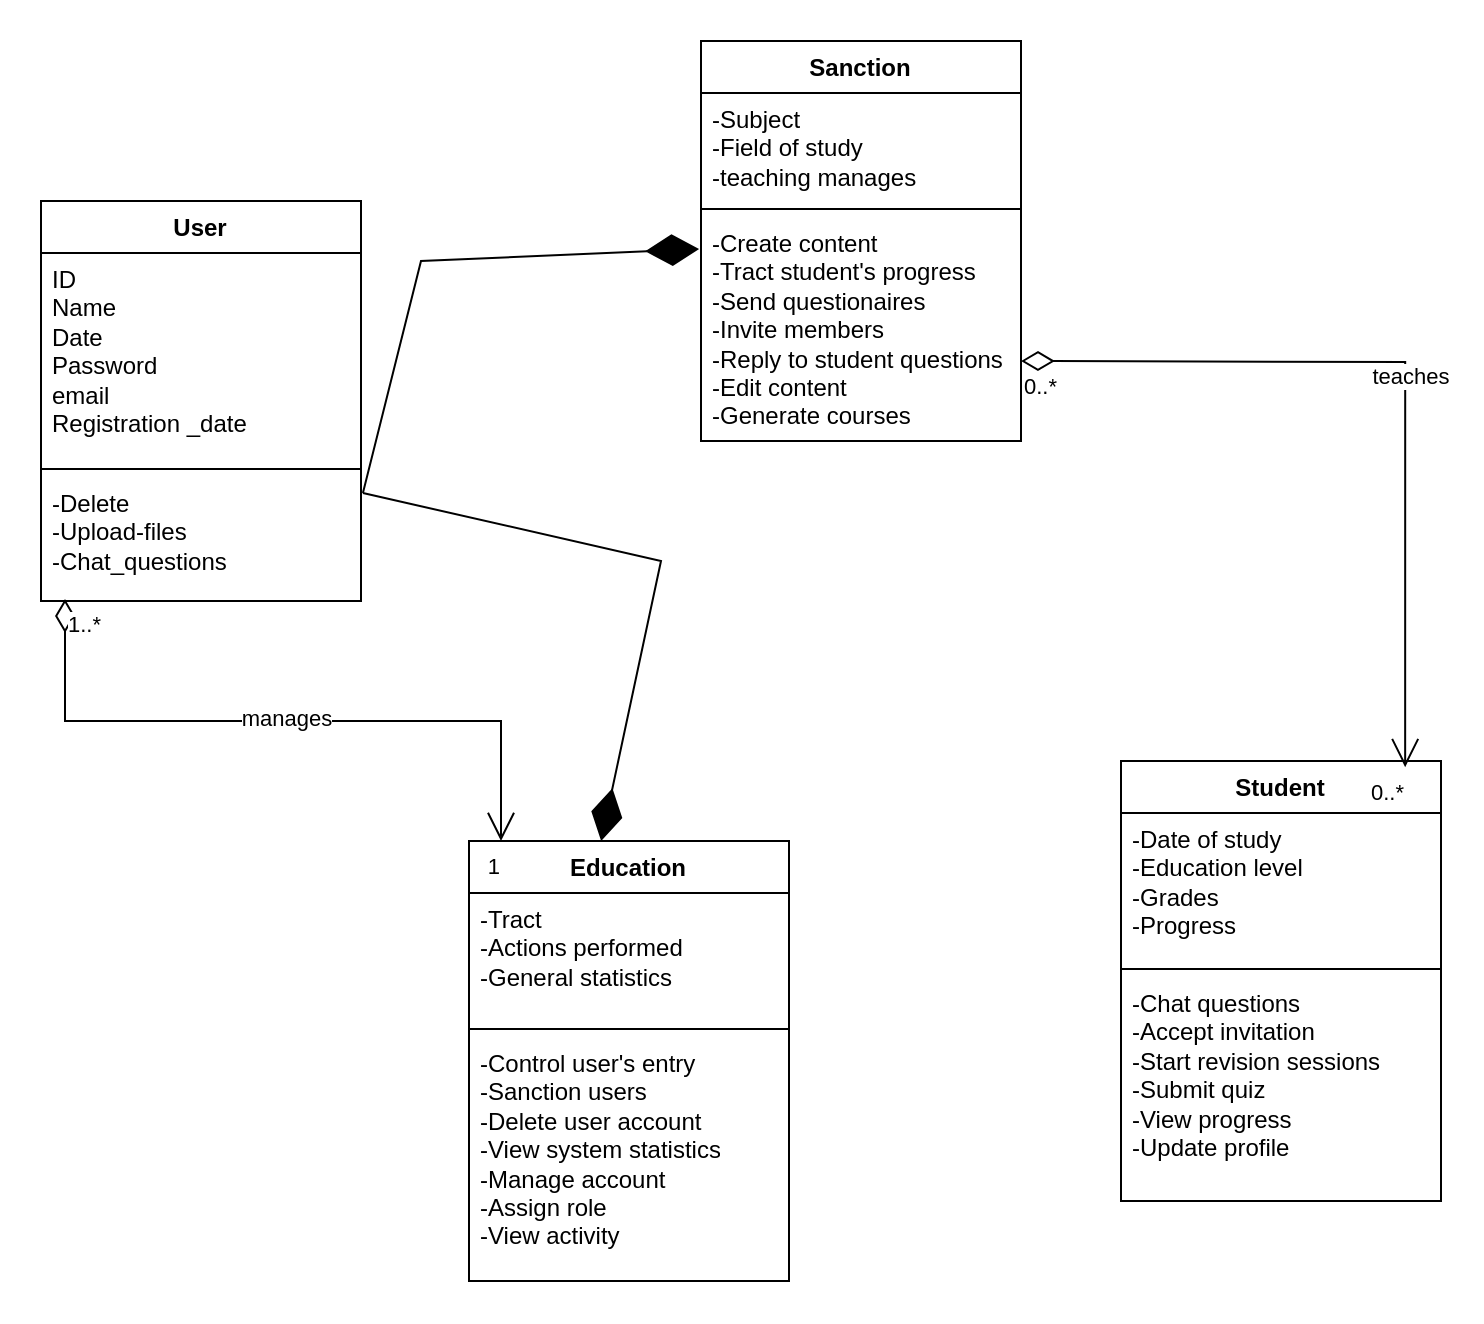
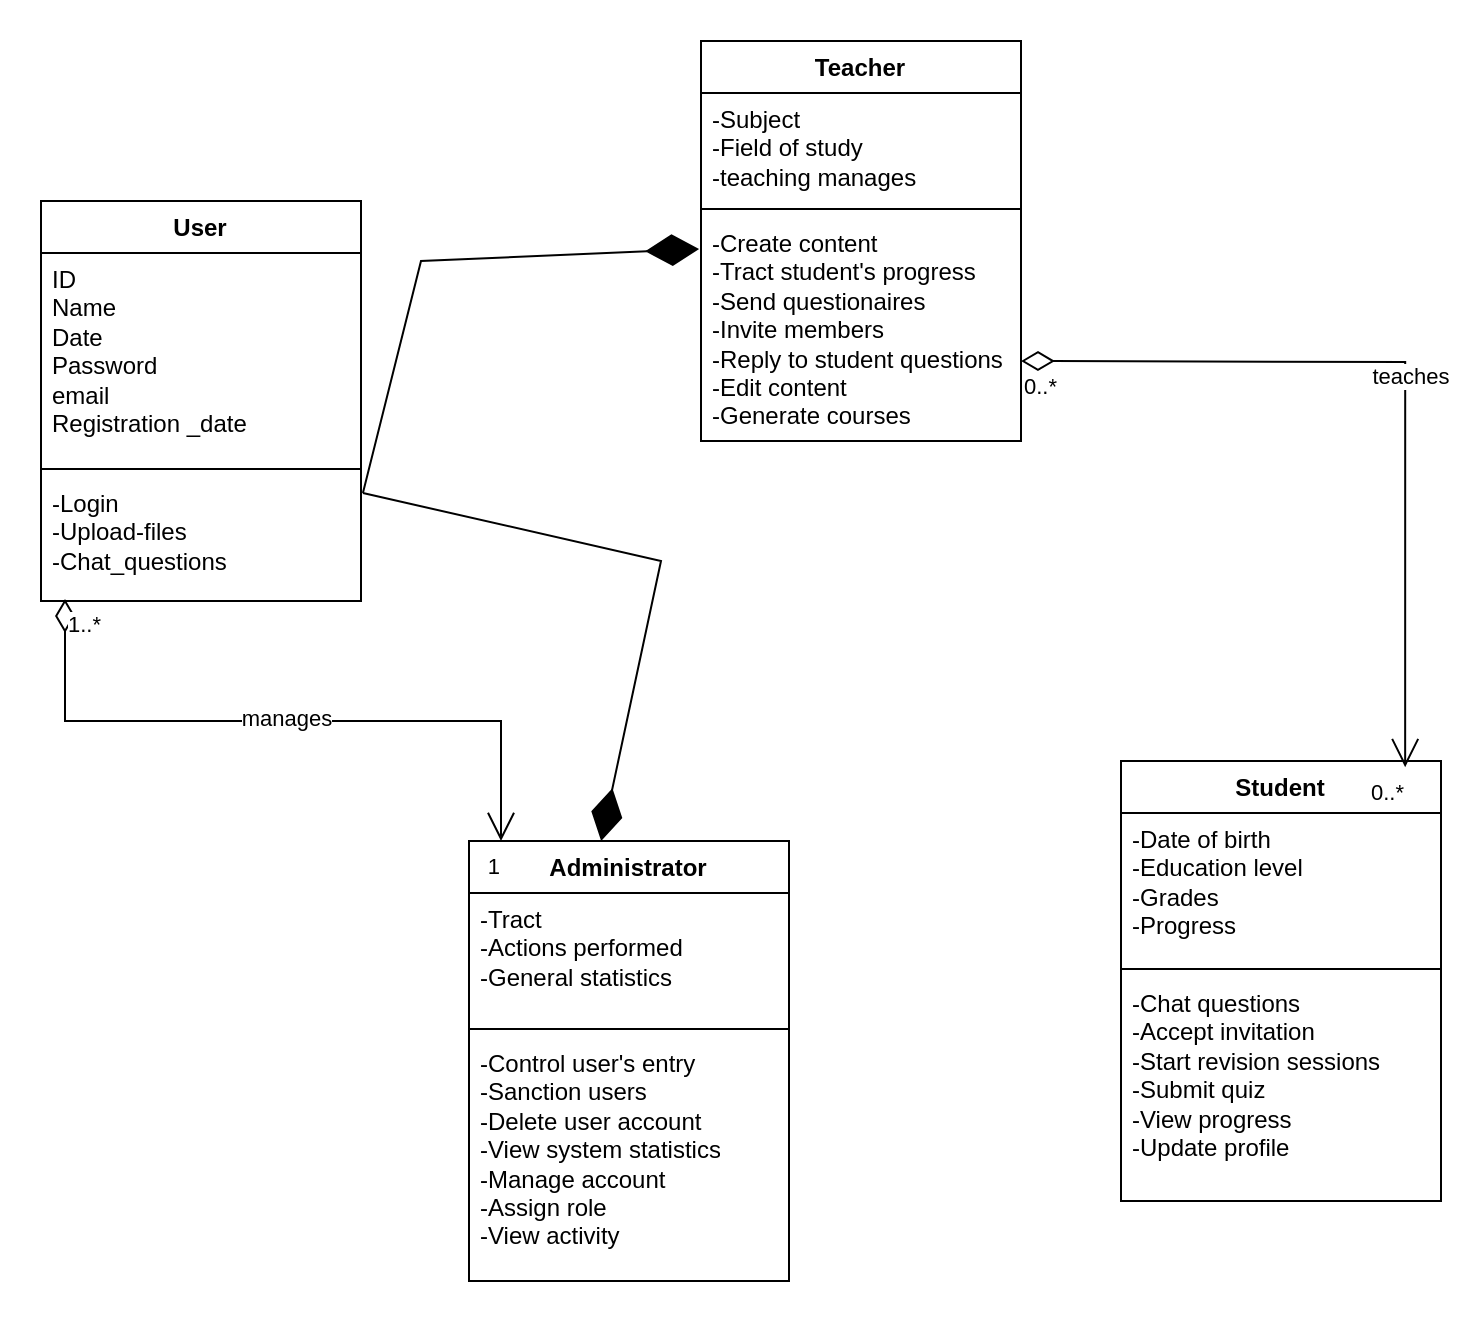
node "Sanction": label "Sanction" -> "Teacher"
node "-Delete -Upload-files -Chat_questions": label "-Delete -Upload-files -Chat_questions" -> "-Login -Upload-files -Chat_questions"
node "Education": label "Education" -> "Administrator"
node "-Date of study -Education level -Grades -Progress": label "-Date of study -Education level -Grades -Progress" -> "-Date of birth -Education level -Grades -Progress"
